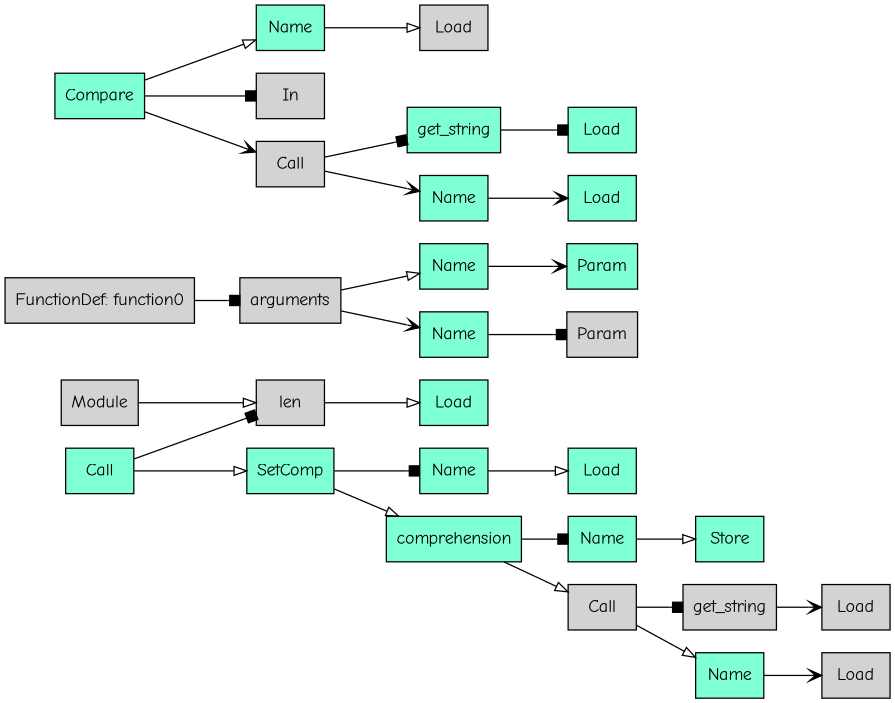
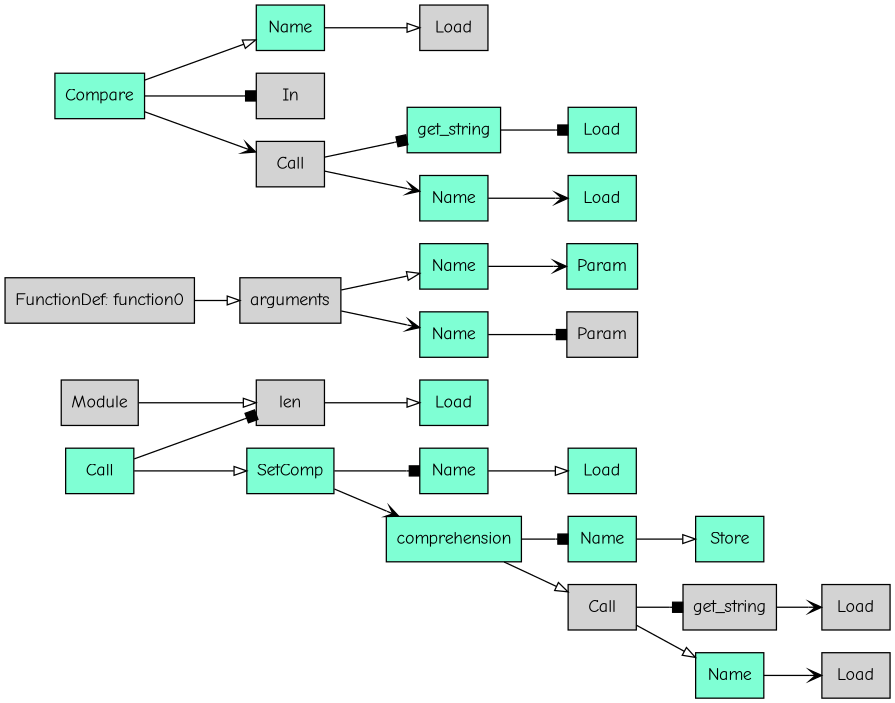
edge "FunctionDef: function0" -> "arguments": arrowhead box -> onormal
edge "SetComp" -> "comprehension": arrowhead onormal -> vee
